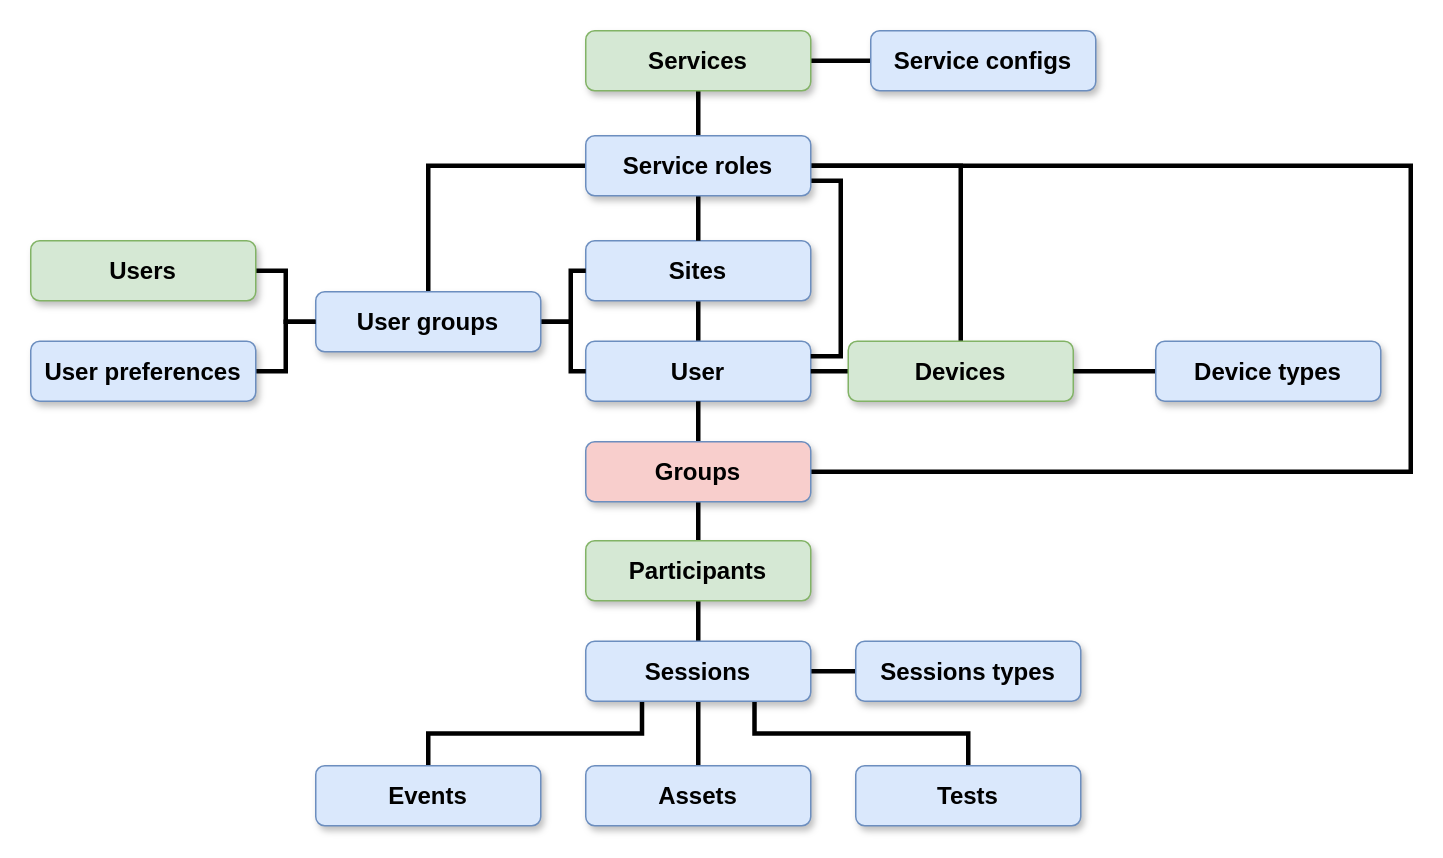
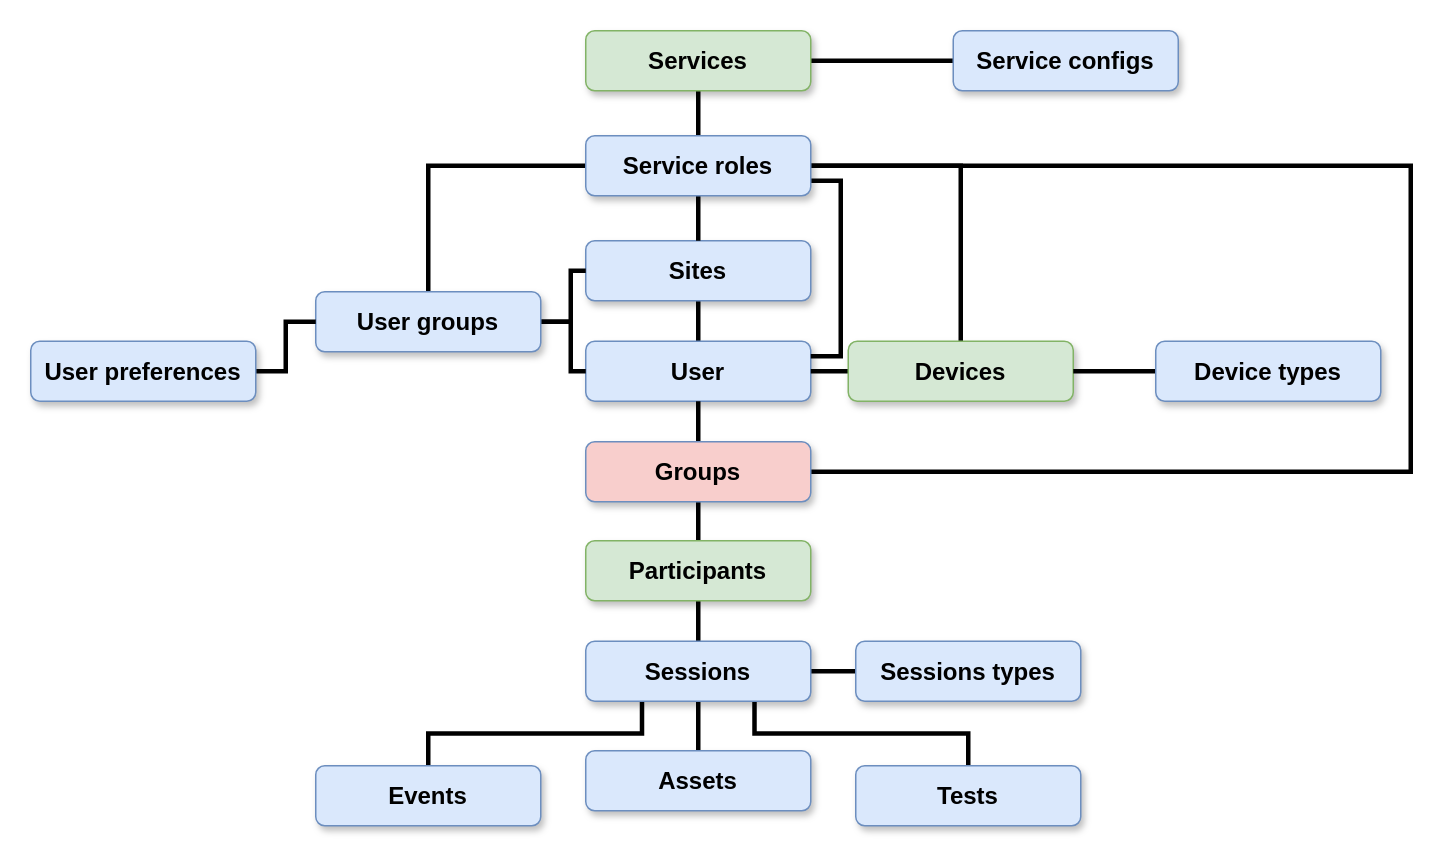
node "Service configs": moved (983, 61) -> (1066, 61)
node "Users": removed
edge "Users" -- "User groups": removed
node "Assets": moved (698, 796) -> (698, 781)
